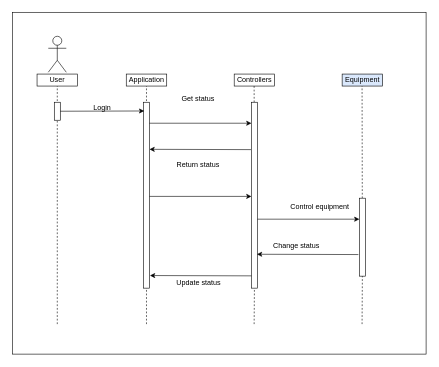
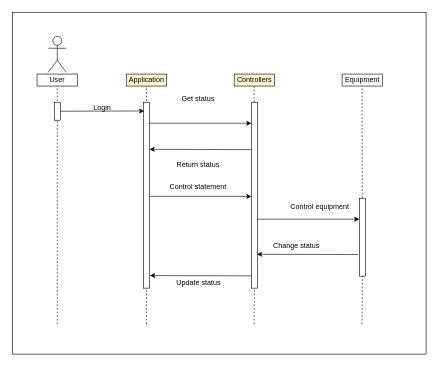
node "Application": fillcolor #ffffff -> #fff2cc
node "Controllers": fillcolor #ffffff -> #fff2cc
node "Equipment": fillcolor #dae8fc -> #ffffff
node "Control statement": added
